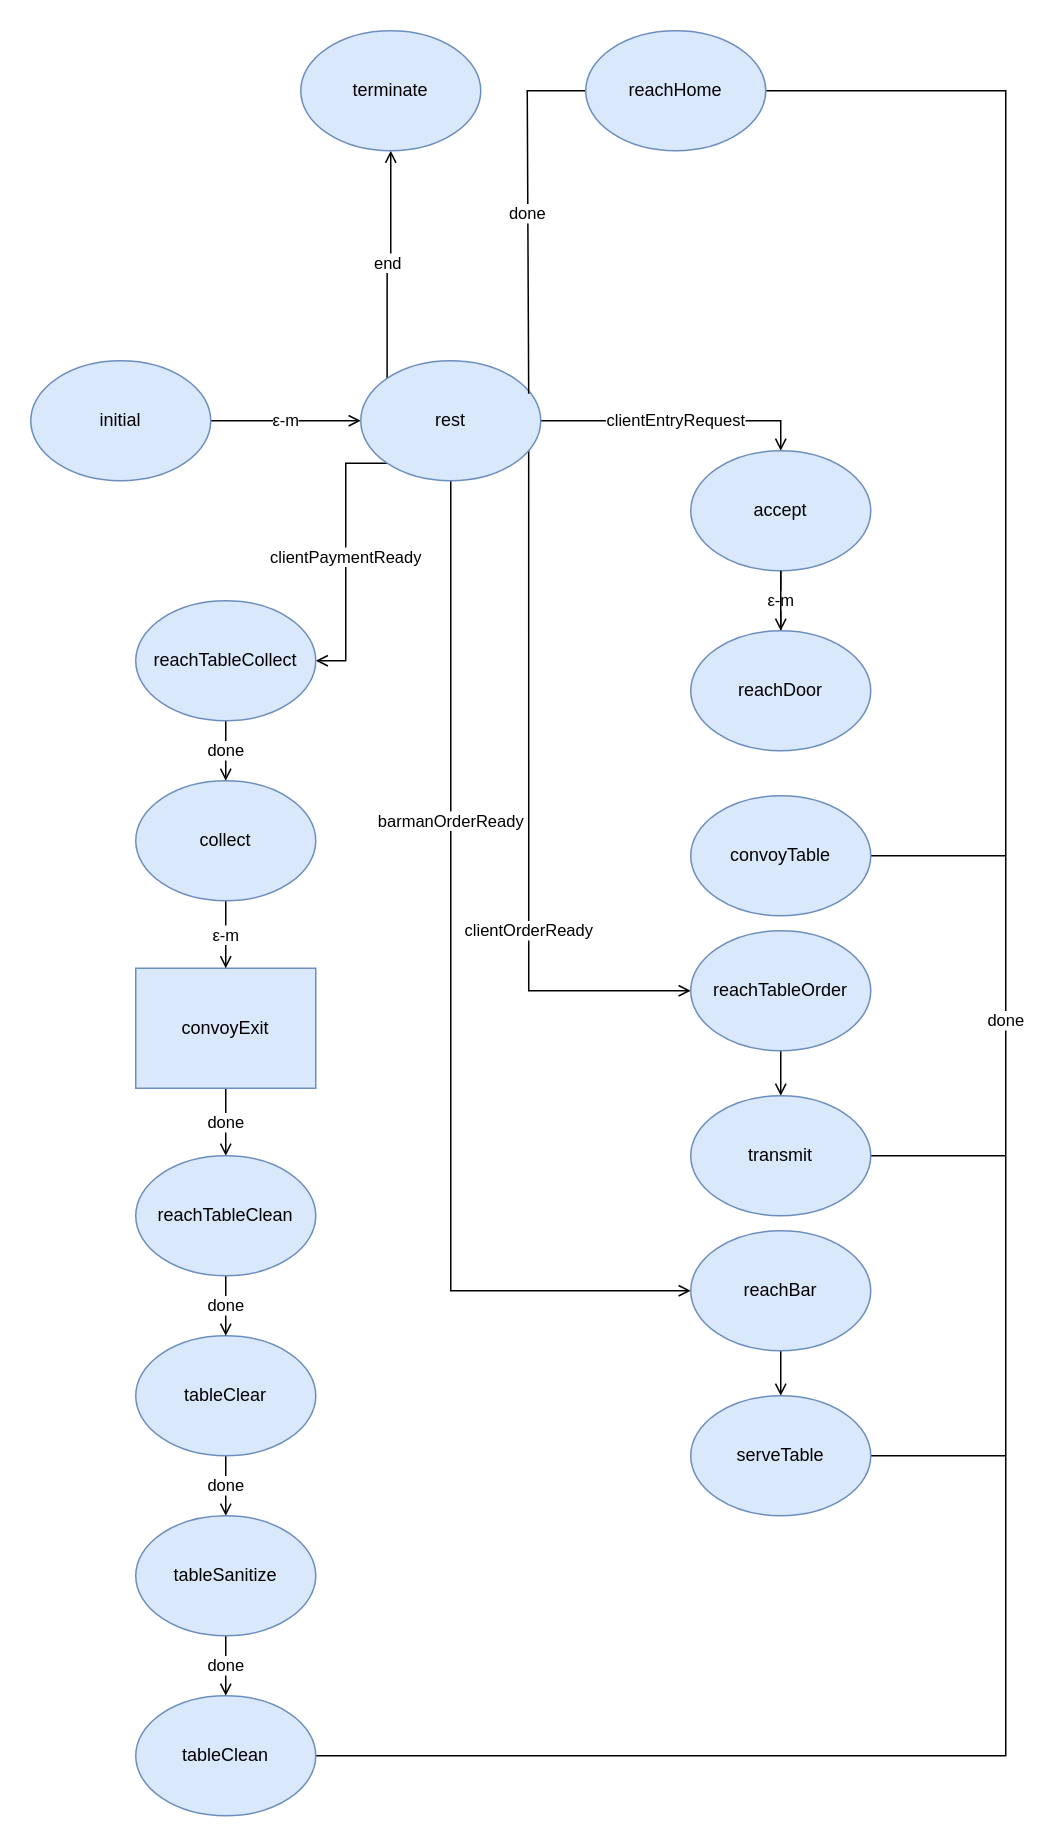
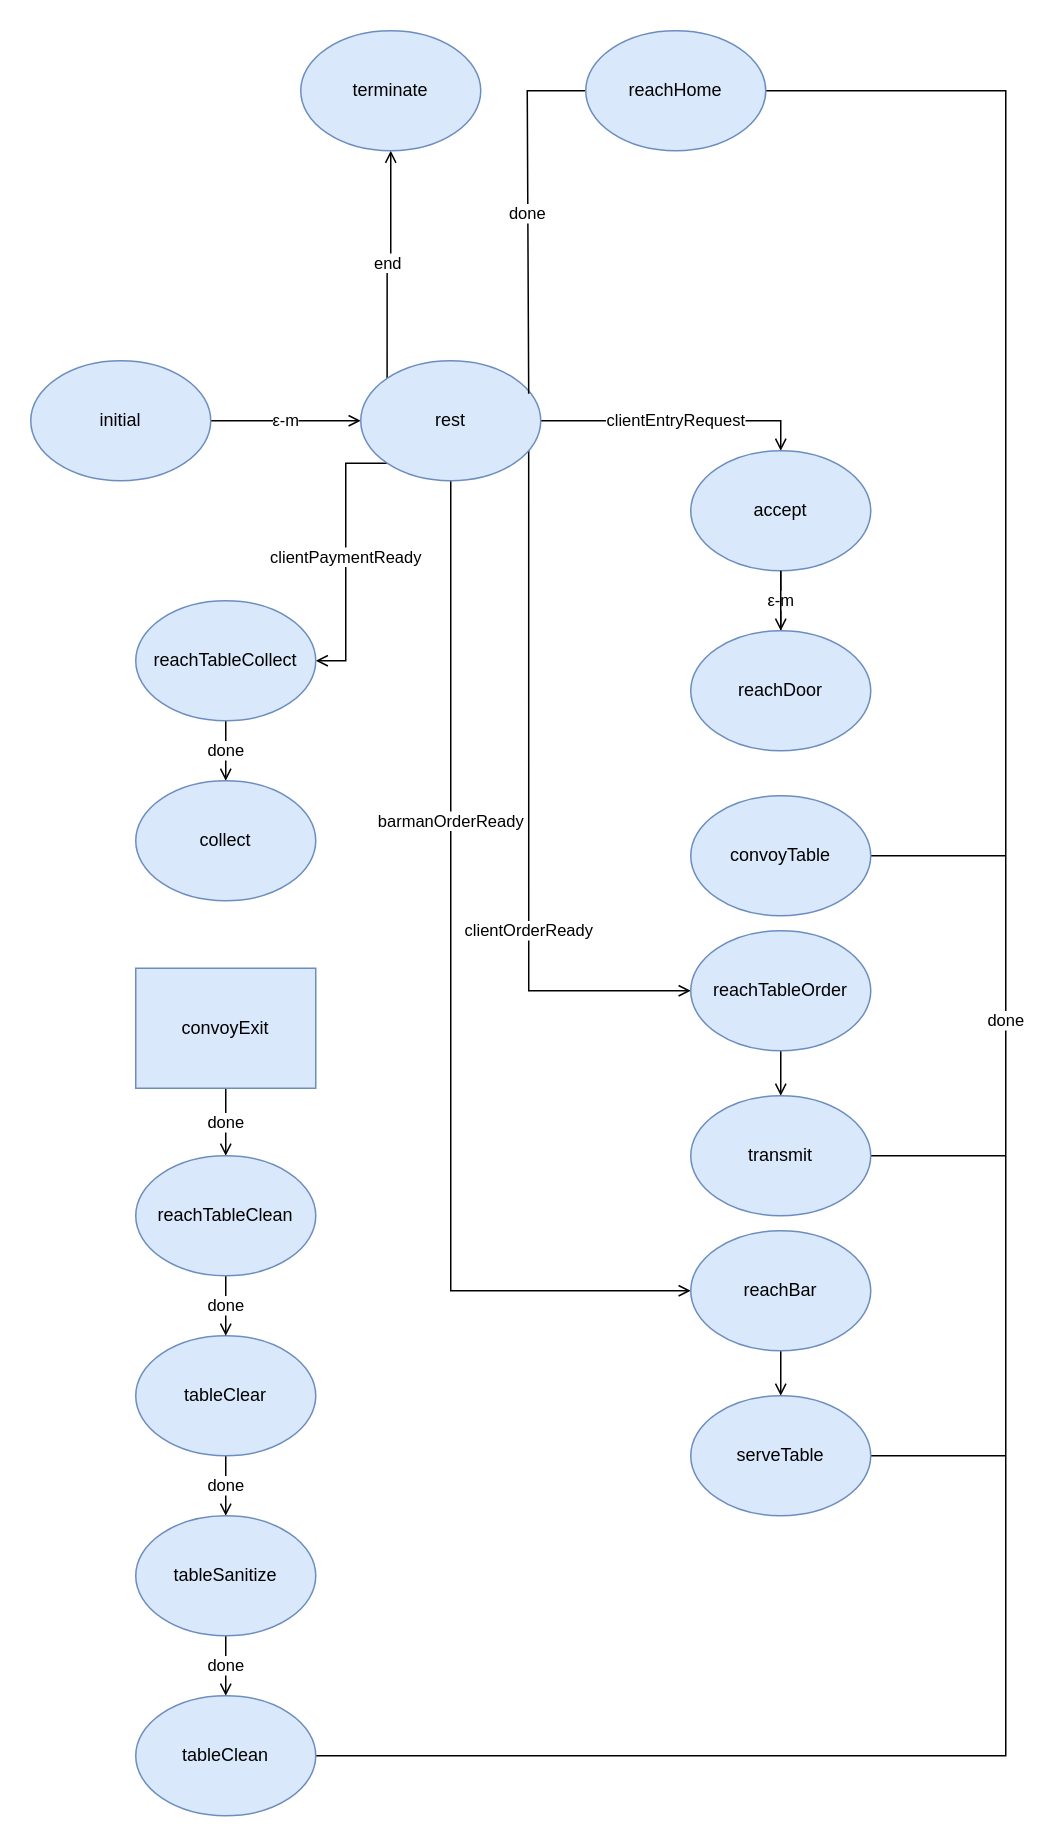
edge "collect" -> "convoyExit": removed, label "ε-m"
